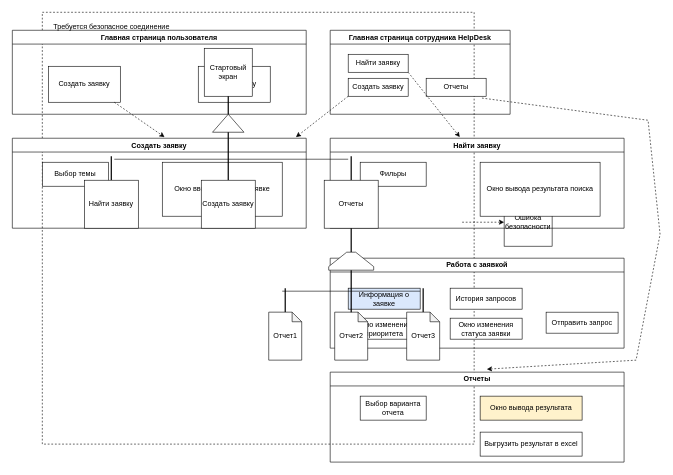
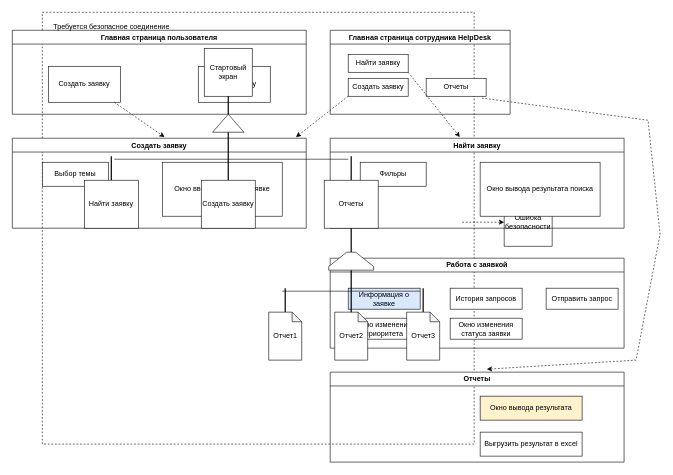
node "Отправить запрос": moved (582, 323) -> (582, 299)
node "Выбор варианта отчета": removed
